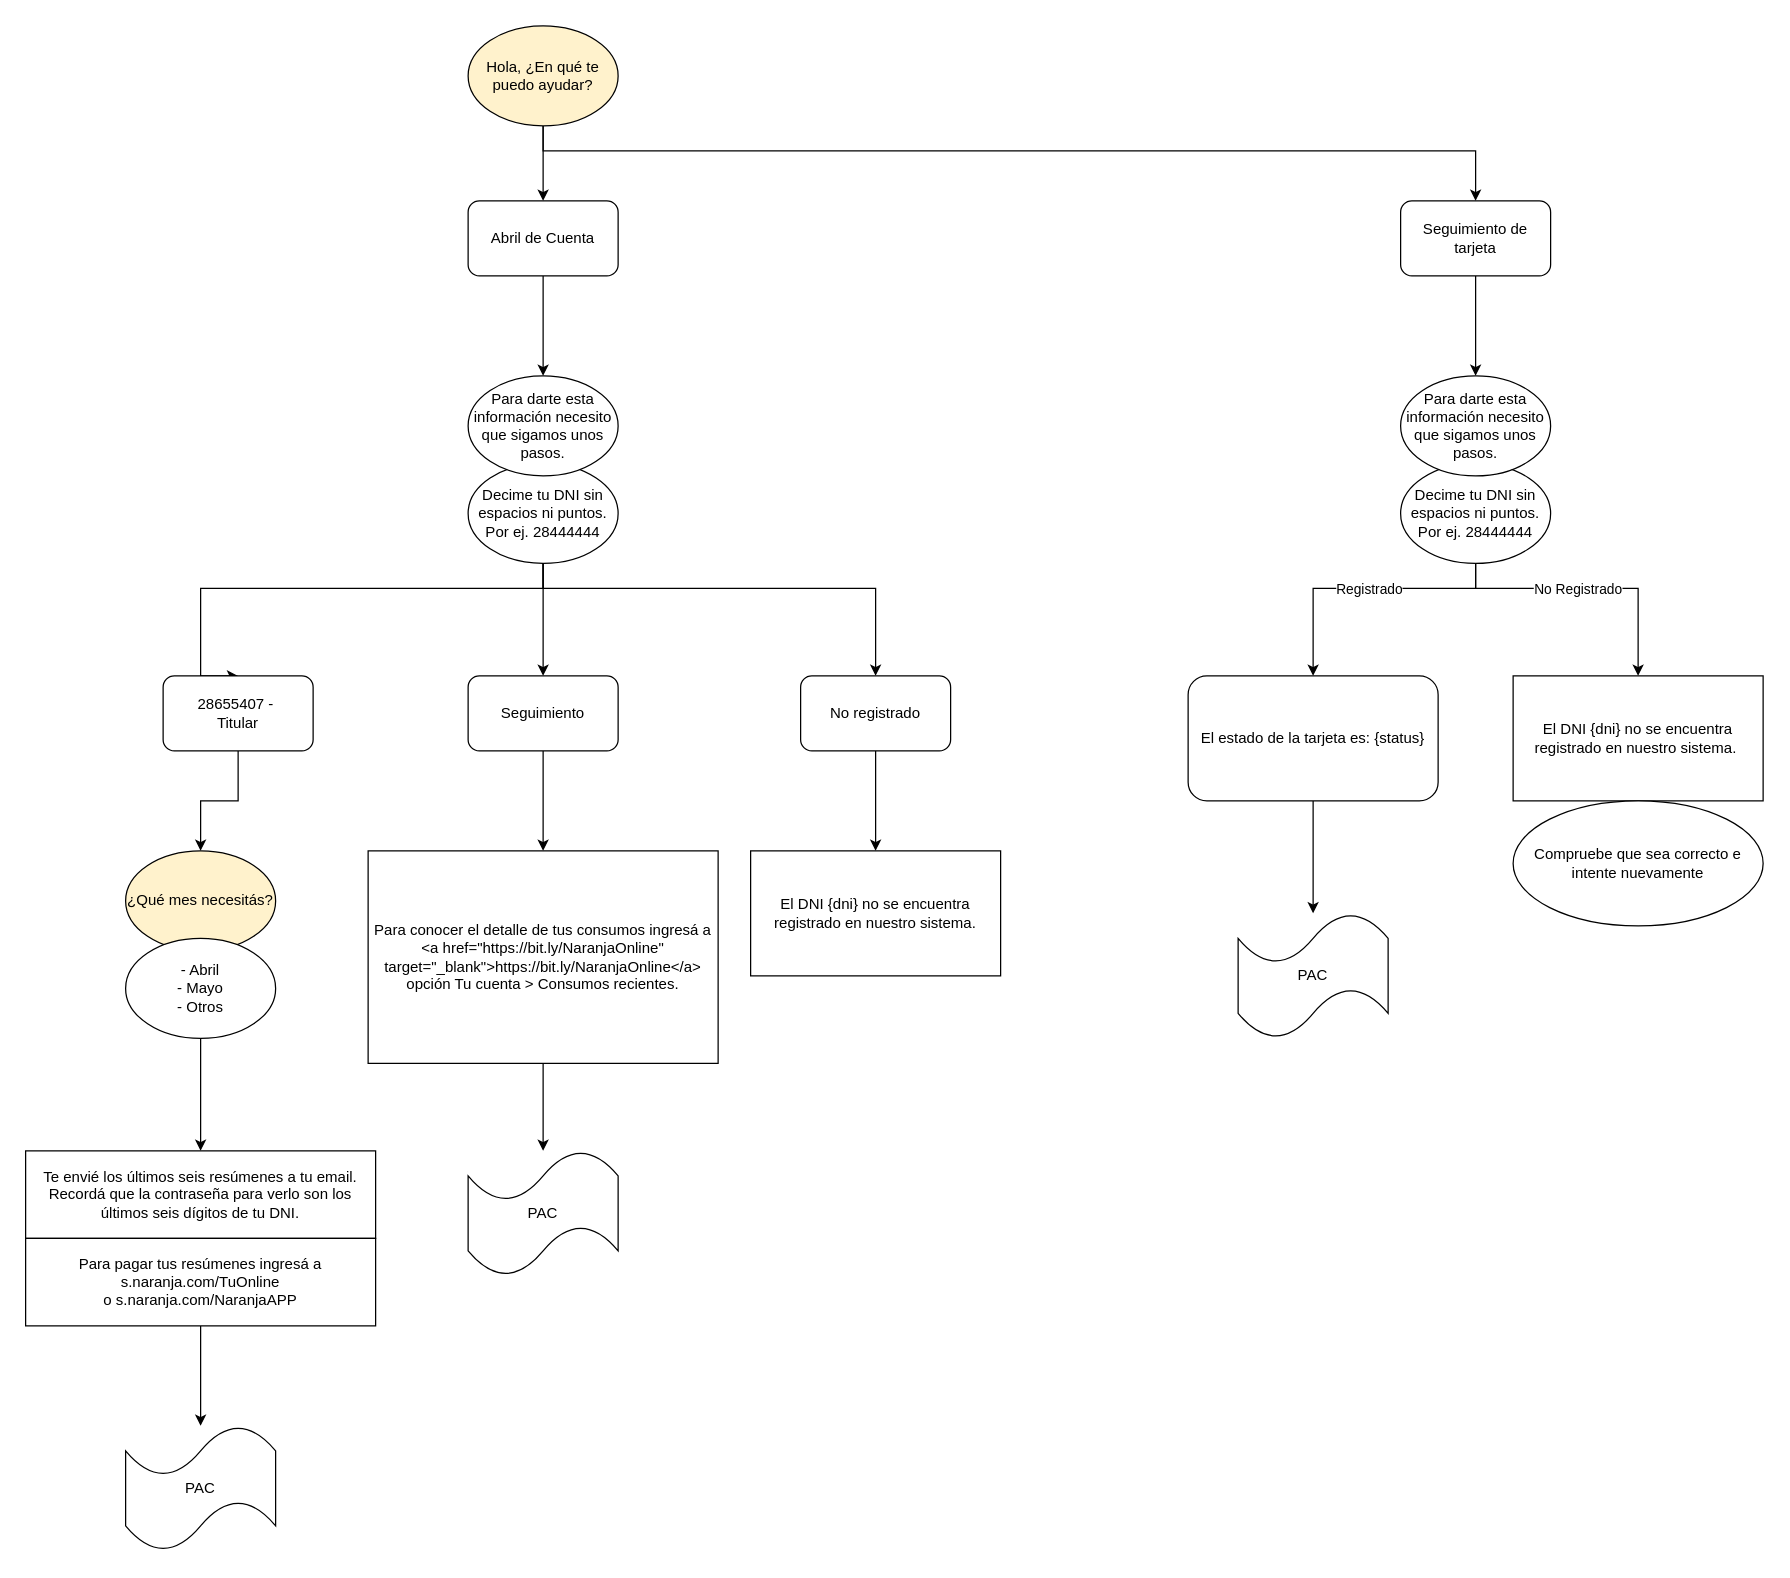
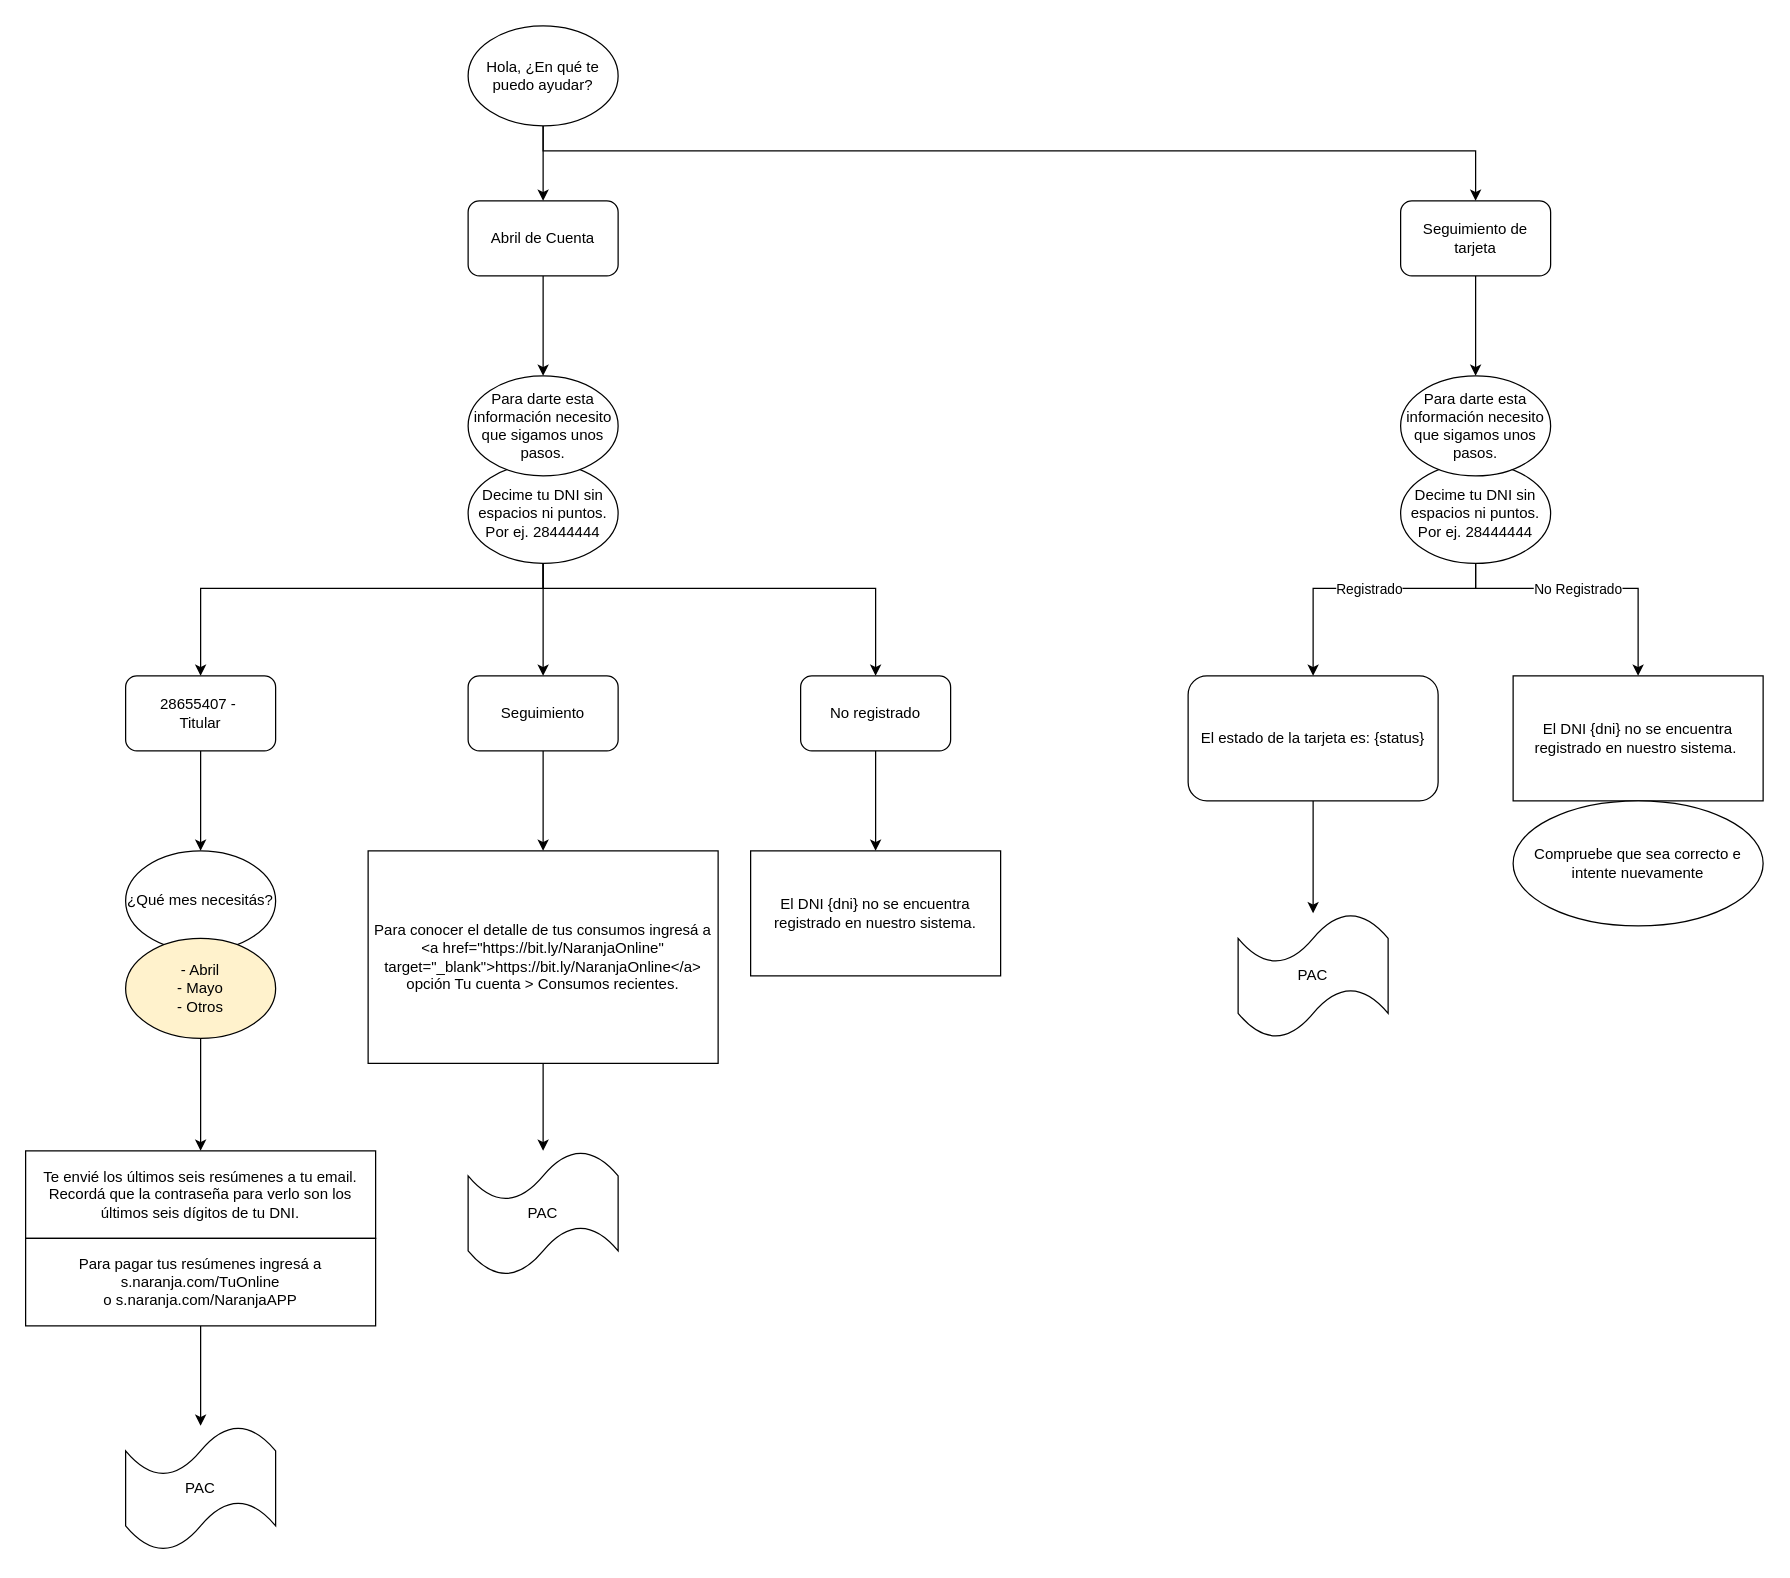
node "Hola, ¿En qué te puedo ayudar?": fillcolor #fff2cc -> #ffffff
node "28655407 - Titular": moved (238, 713) -> (201, 713)
node "¿Qué mes necesitás?": fillcolor #fff2cc -> #ffffff
node "- Abril - Mayo - Otros": fillcolor #ffffff -> #fff2cc
